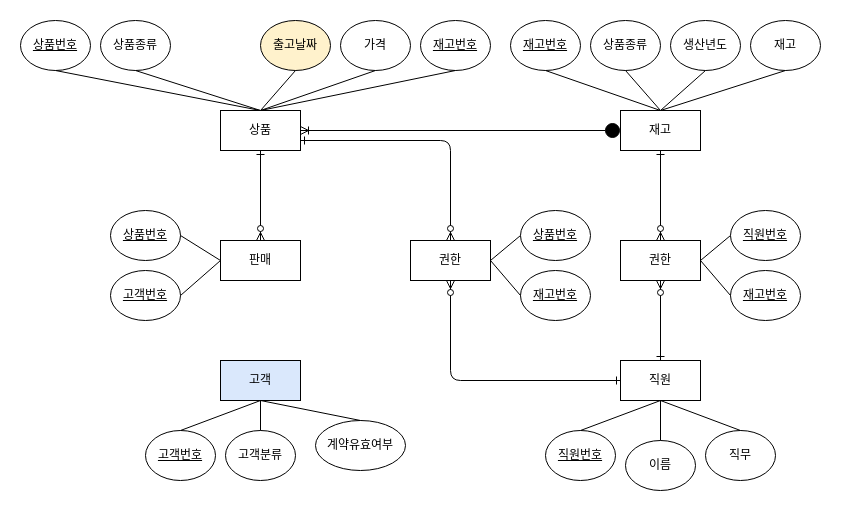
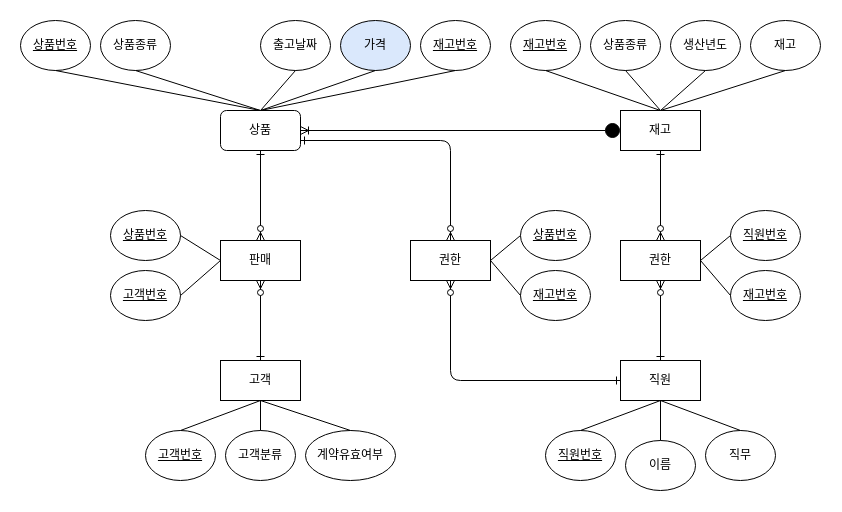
node "출고날짜": fillcolor #fff2cc -> #ffffff
node "가격": fillcolor #ffffff -> #dae8fc
node "상품": shape rectangle -> rounded rectangle
edge "판매" -- "고객": added
node "고객": fillcolor #dae8fc -> #ffffff
node "계약유효여부": moved (361, 446) -> (351, 456)
